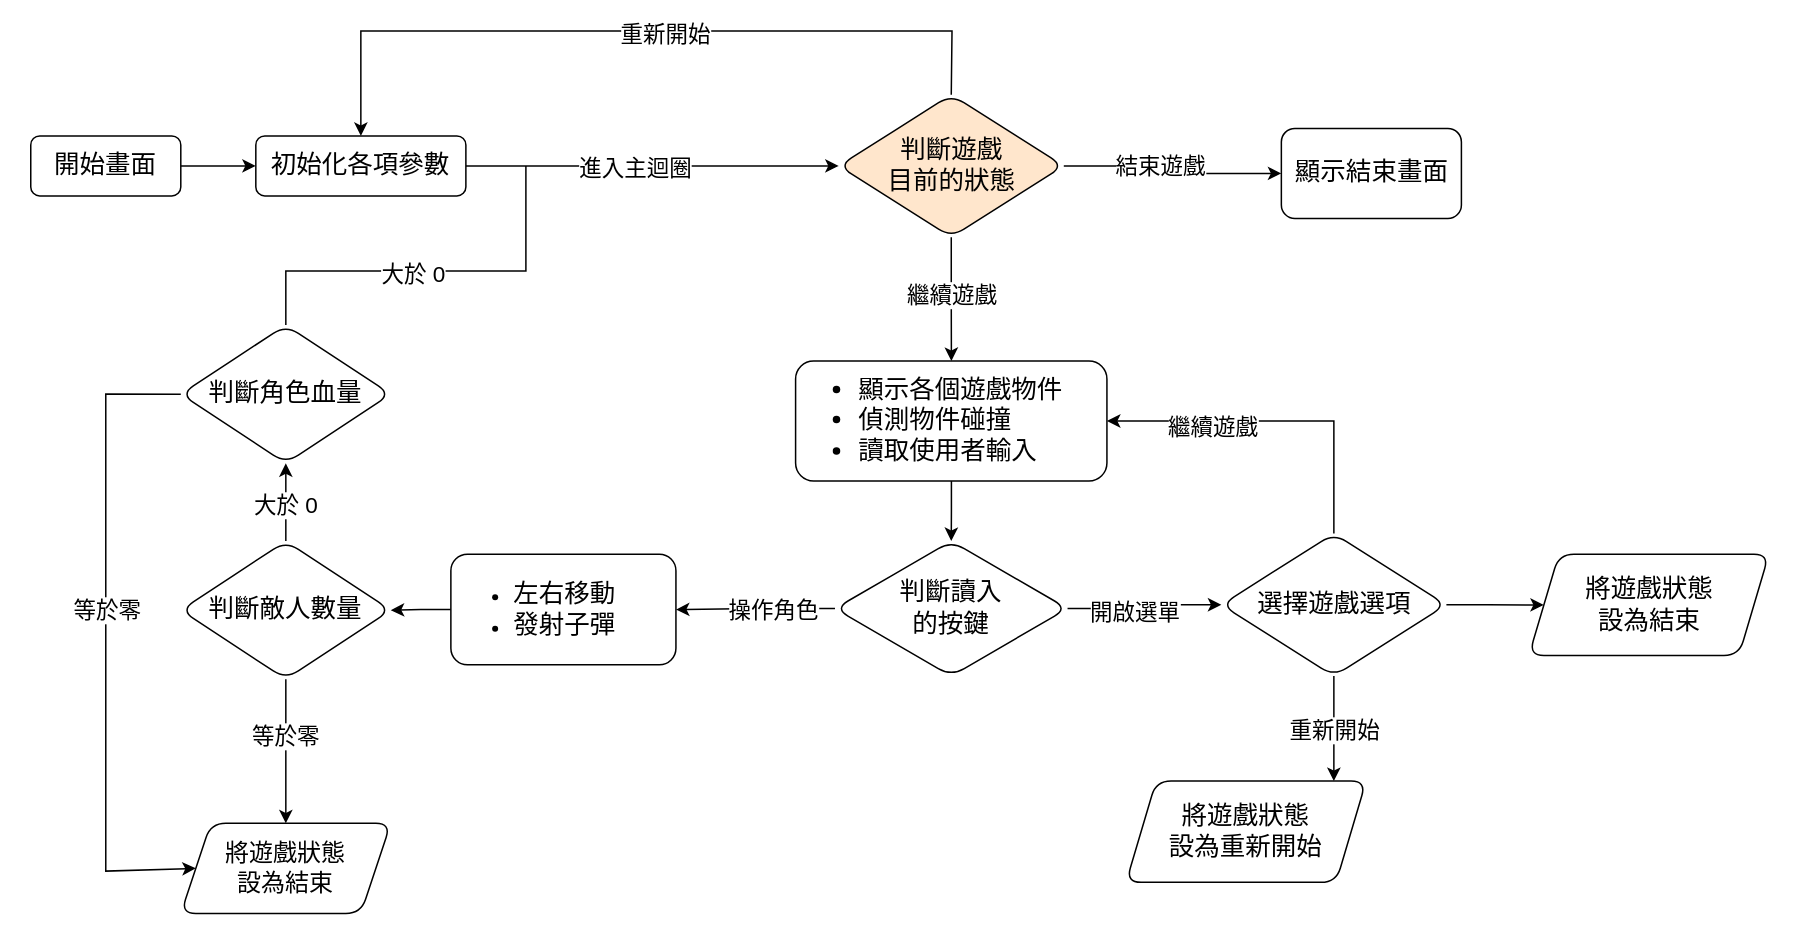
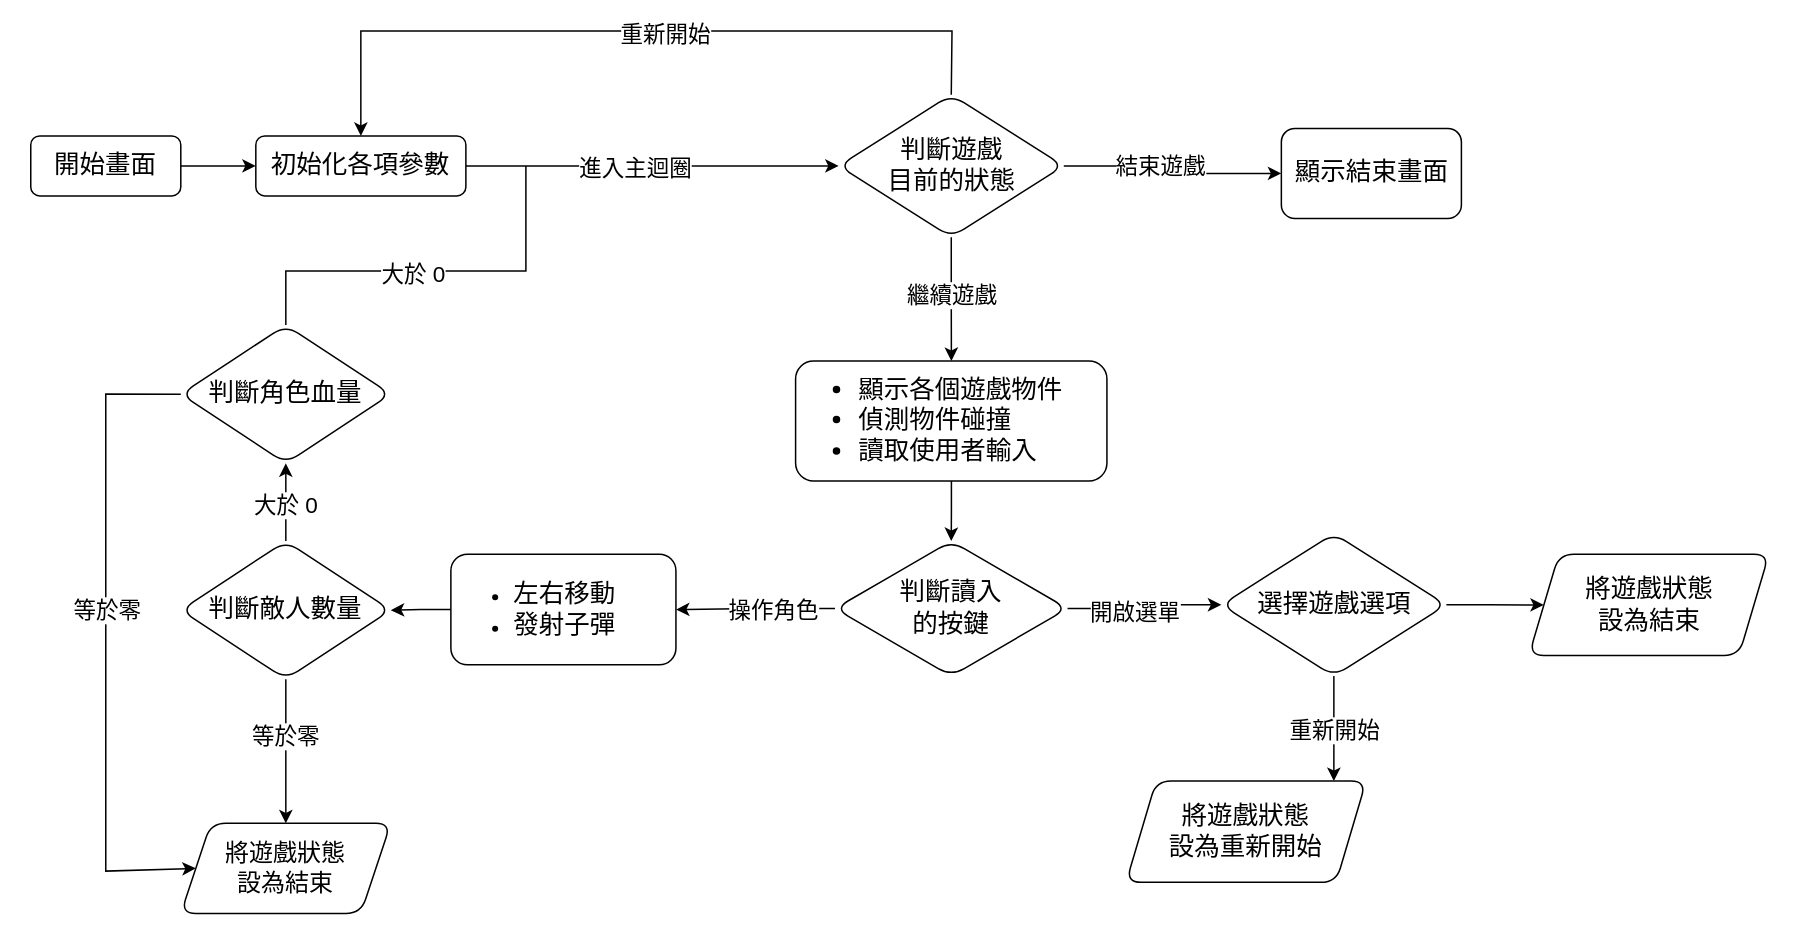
node "判斷遊戲 目前的狀態": fillcolor #ffe6cc -> #ffffff
edge "選擇遊戲選項" -> "顯示各個遊戲物件 偵測物件碰撞 讀取使用者輸入": removed, label "繼續遊戲"
